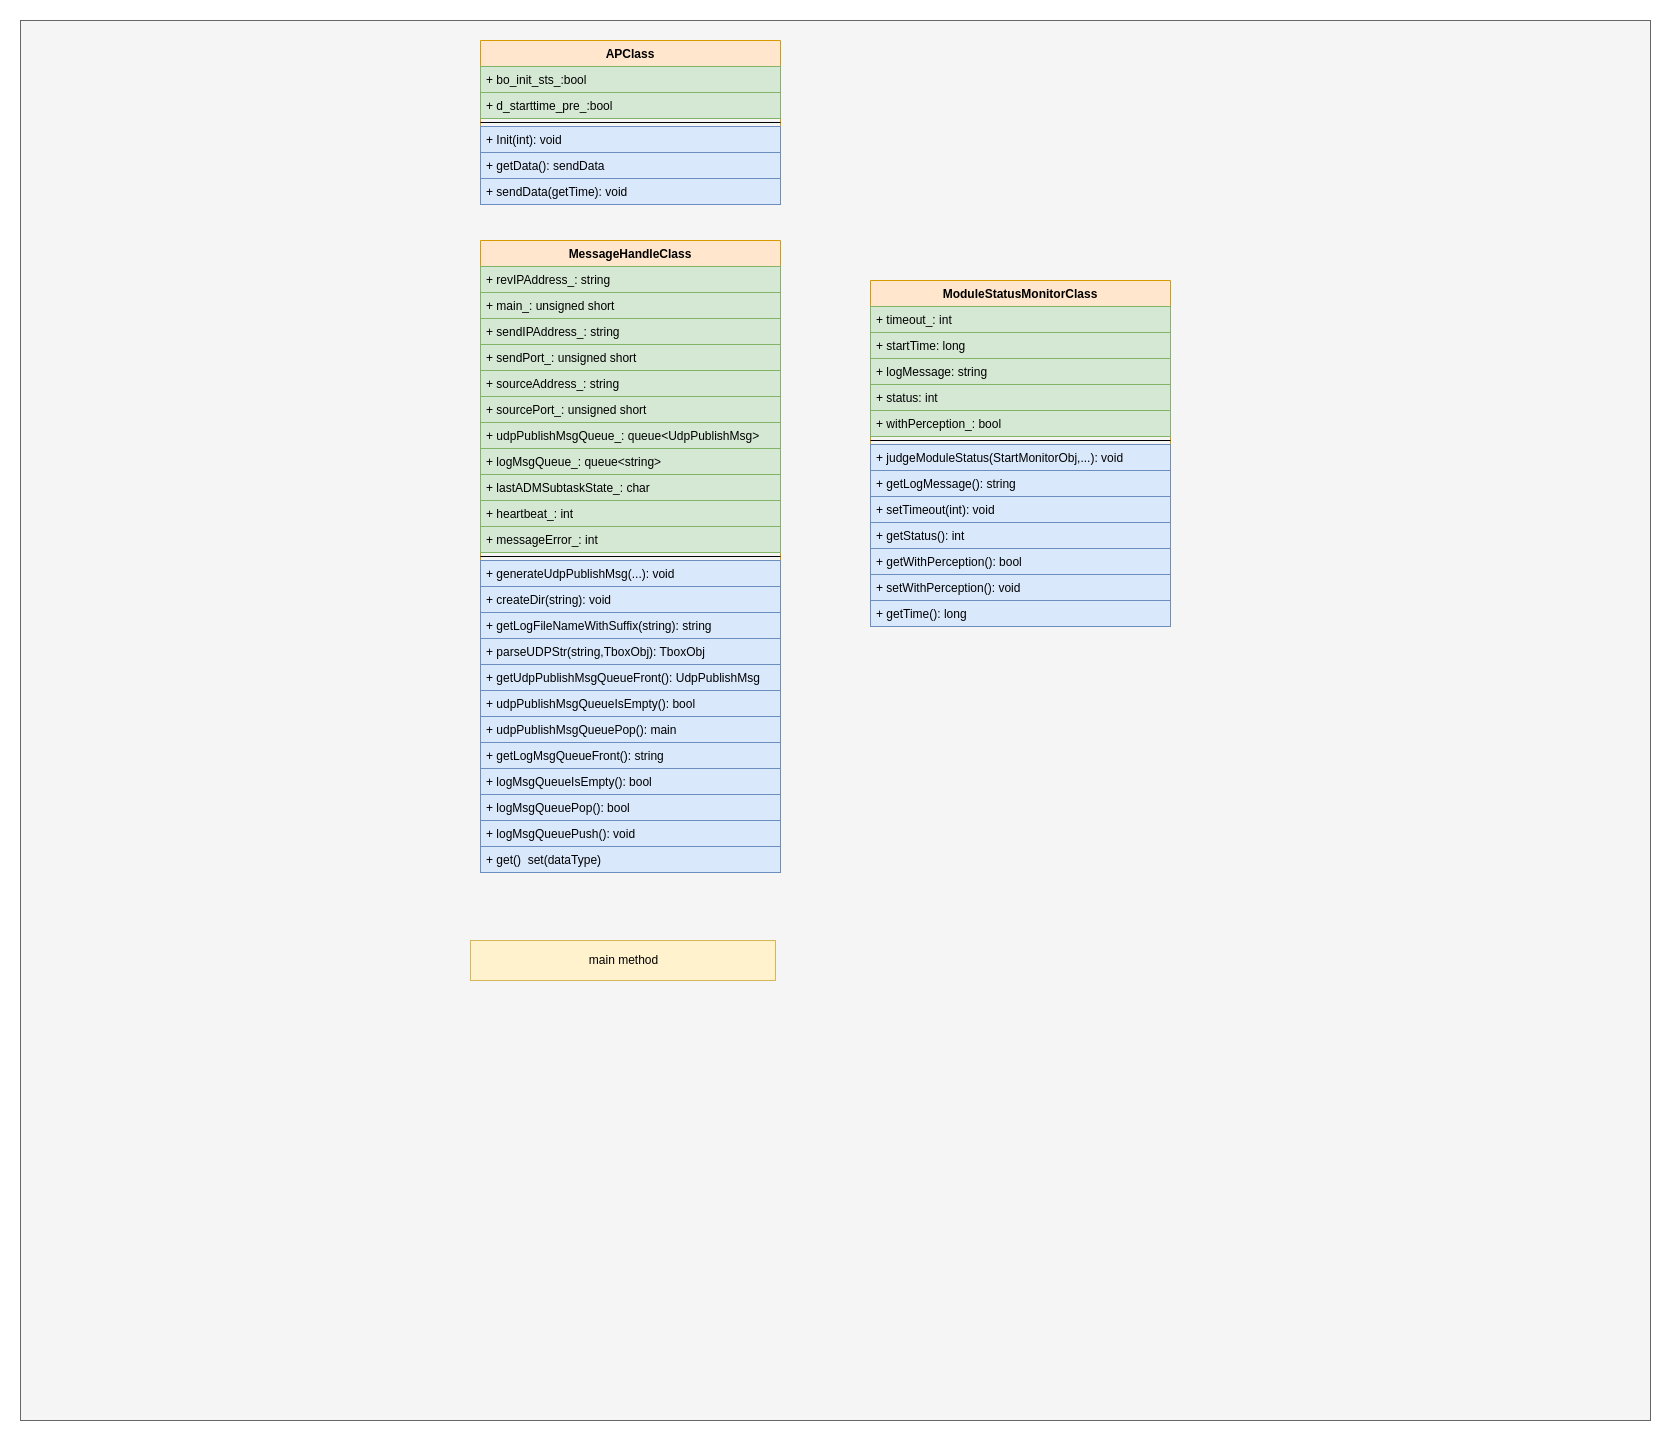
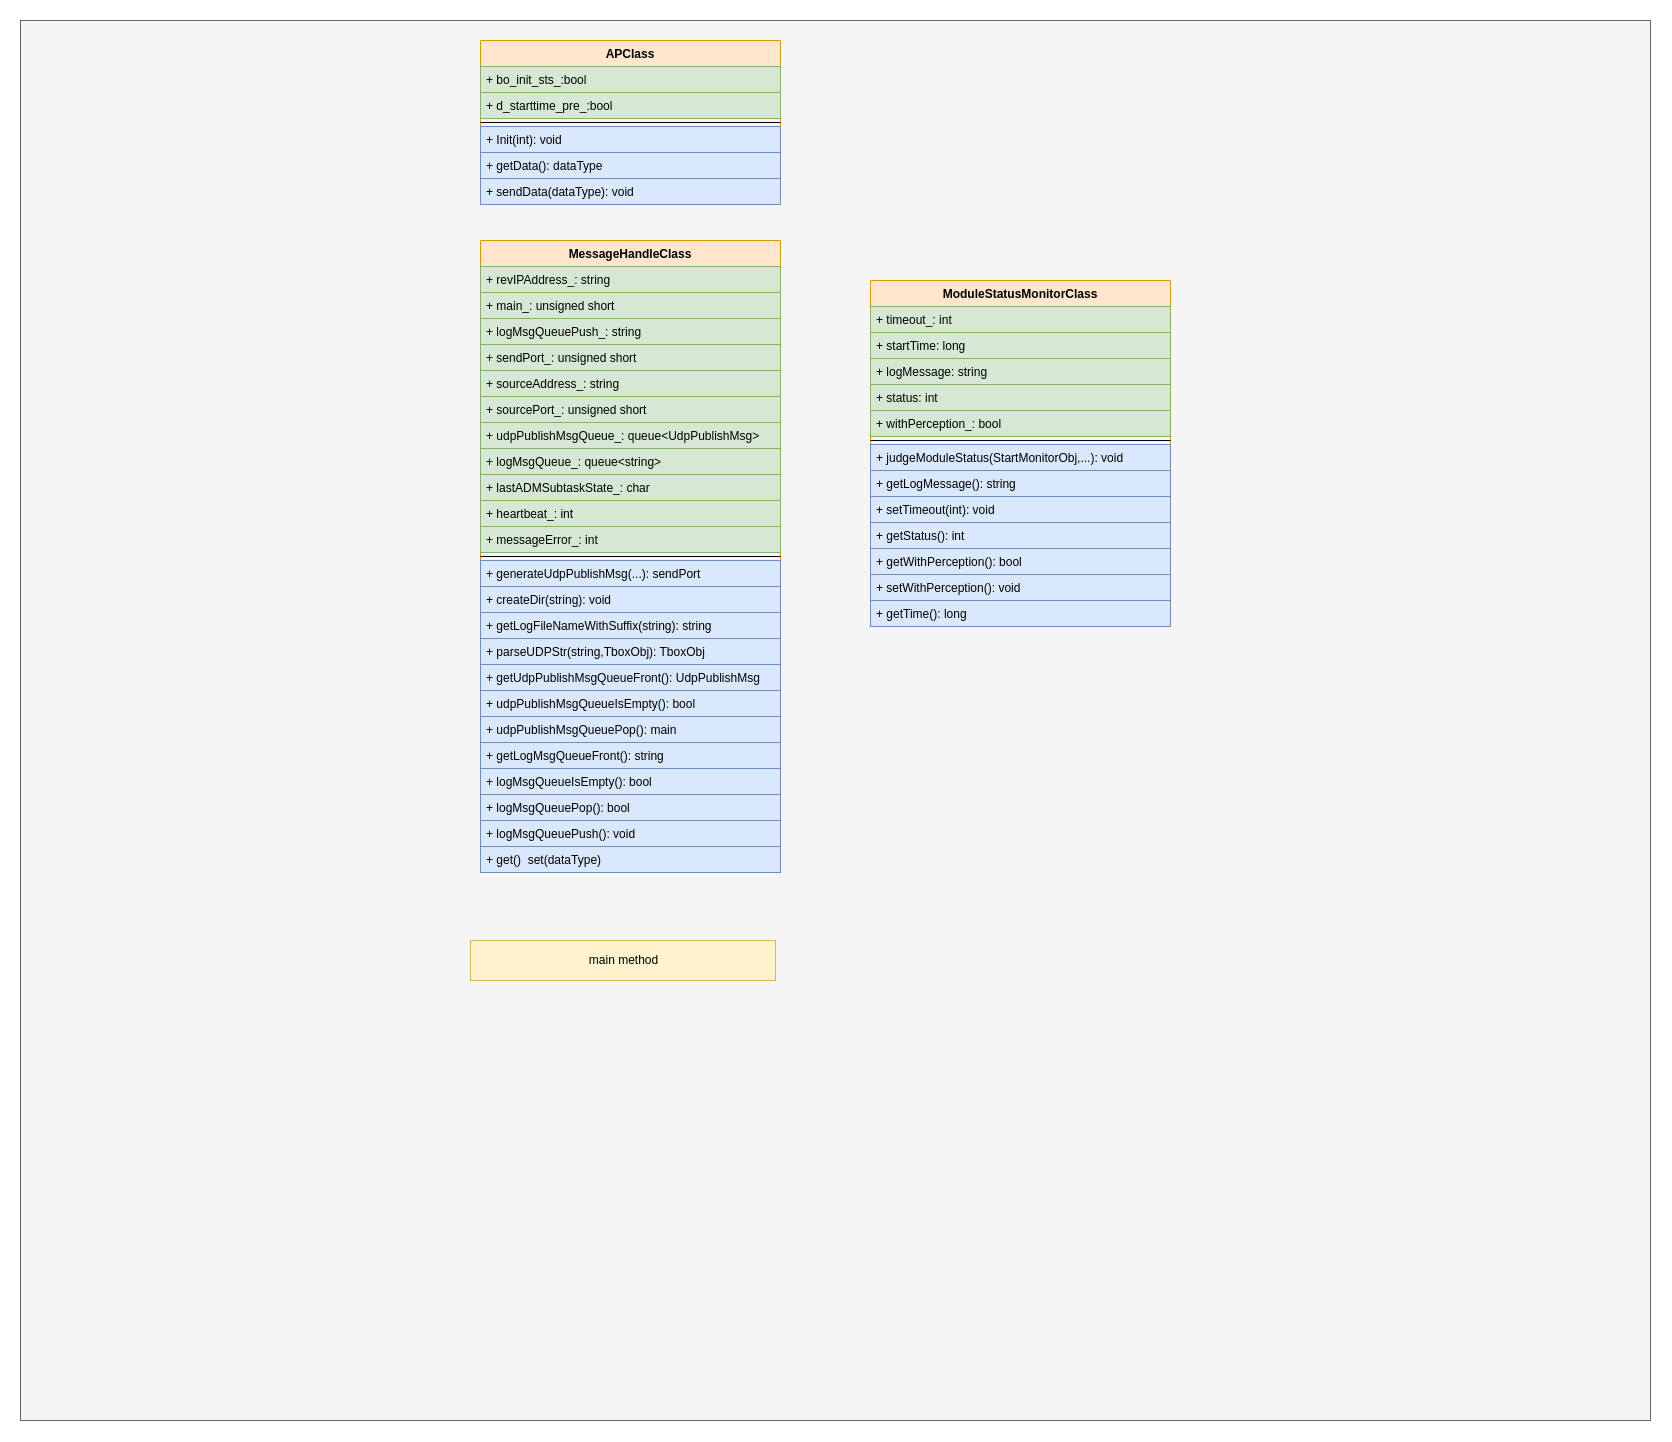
node "+ getData(): sendData": label "+ getData(): sendData" -> "+ getData(): dataType"
node "+ sendData(getTime): void": label "+ sendData(getTime): void" -> "+ sendData(dataType): void"
node "+ sendIPAddress_: string": label "+ sendIPAddress_: string" -> "+ logMsgQueuePush_: string"
node "+ generateUdpPublishMsg(...): void": label "+ generateUdpPublishMsg(...): void" -> "+ generateUdpPublishMsg(...): sendPort"
